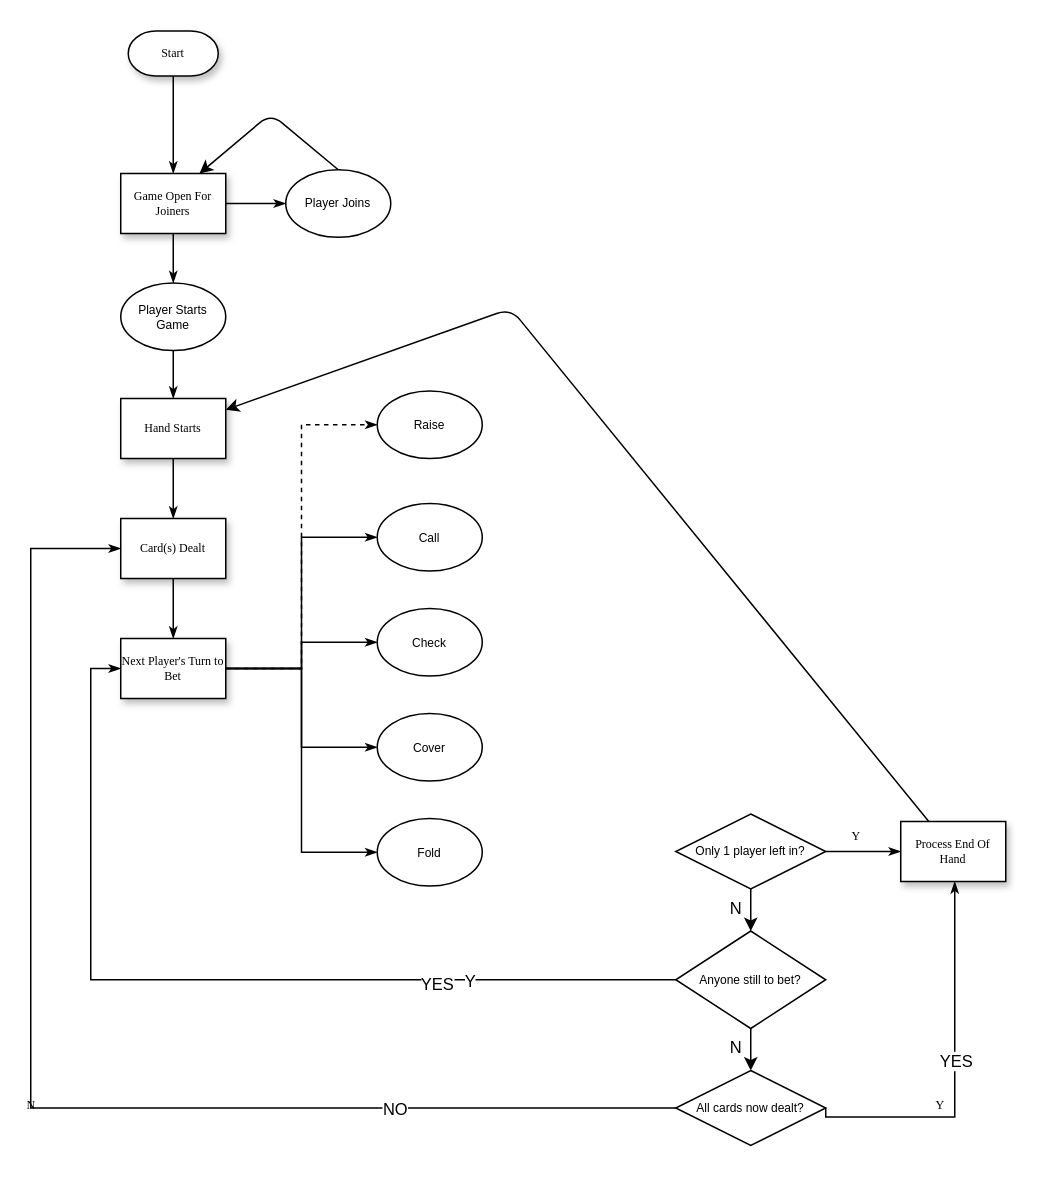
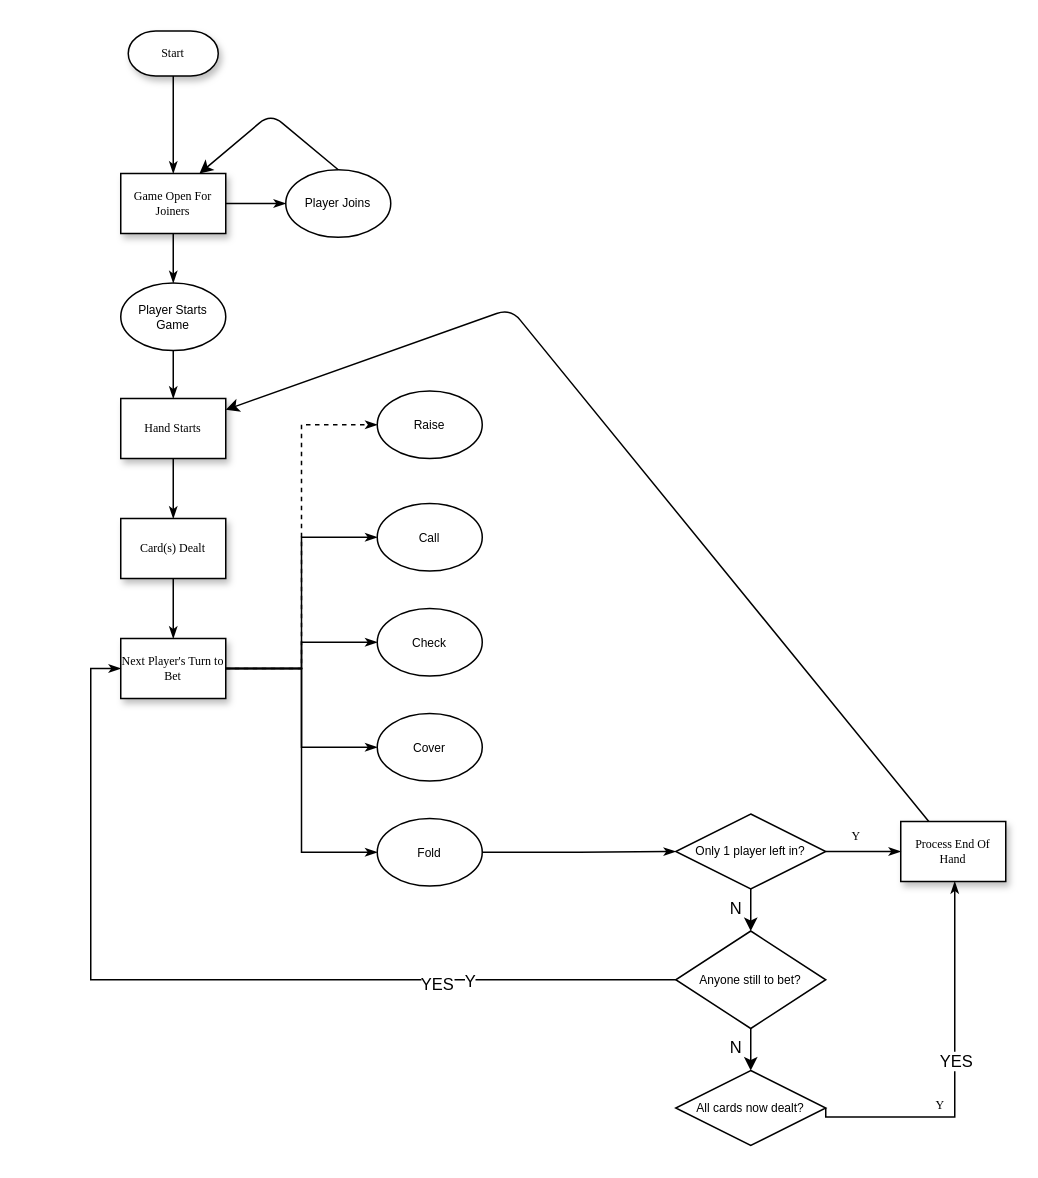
edge "Fold" -> "Only 1 player left in?": added
edge "All cards now dealt?" -> "Card(s) Dealt": removed, labels "NO", "Y", "N"
